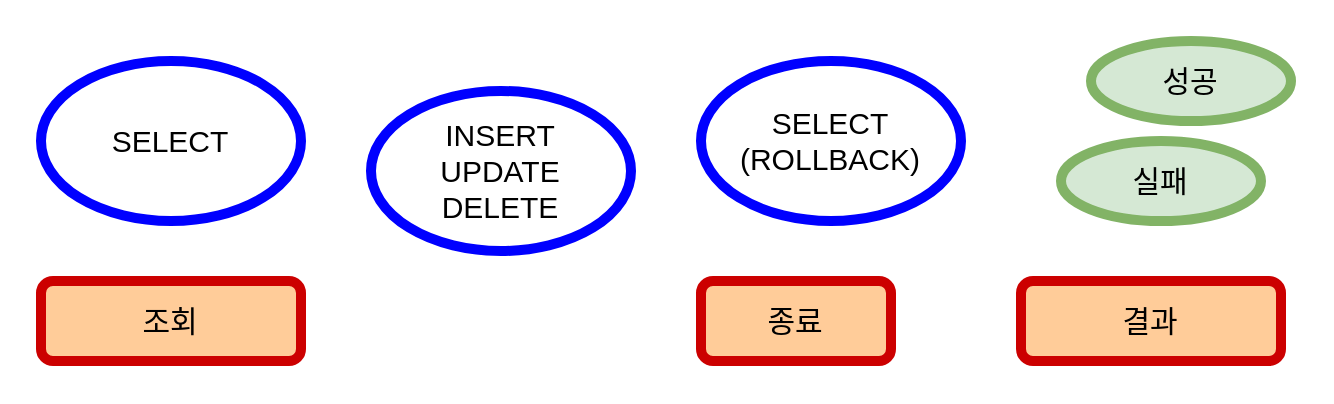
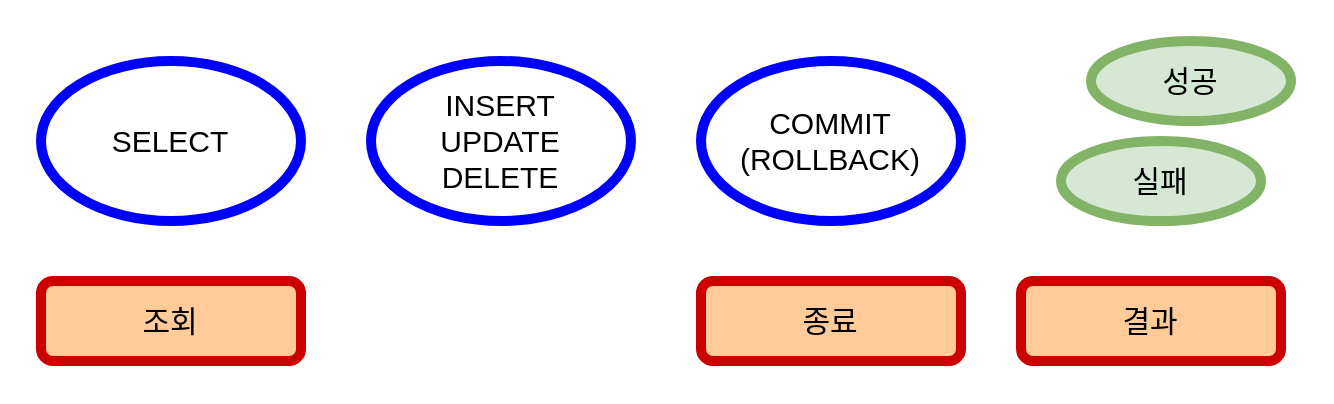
node "SELECT (ROLLBACK)": label "SELECT (ROLLBACK)" -> "COMMIT (ROLLBACK)"
node "INSERTUPDATEDELETE": moved (501, 171) -> (501, 141)
node "종료": size 190x80 -> 260x80
